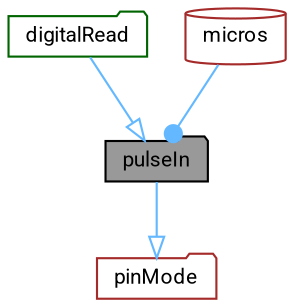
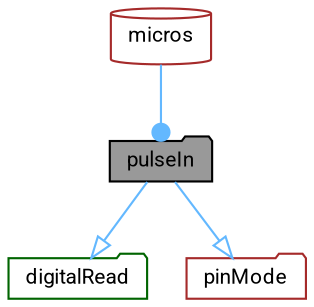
edge "digitalRead" -> "pulseIn": reversed
